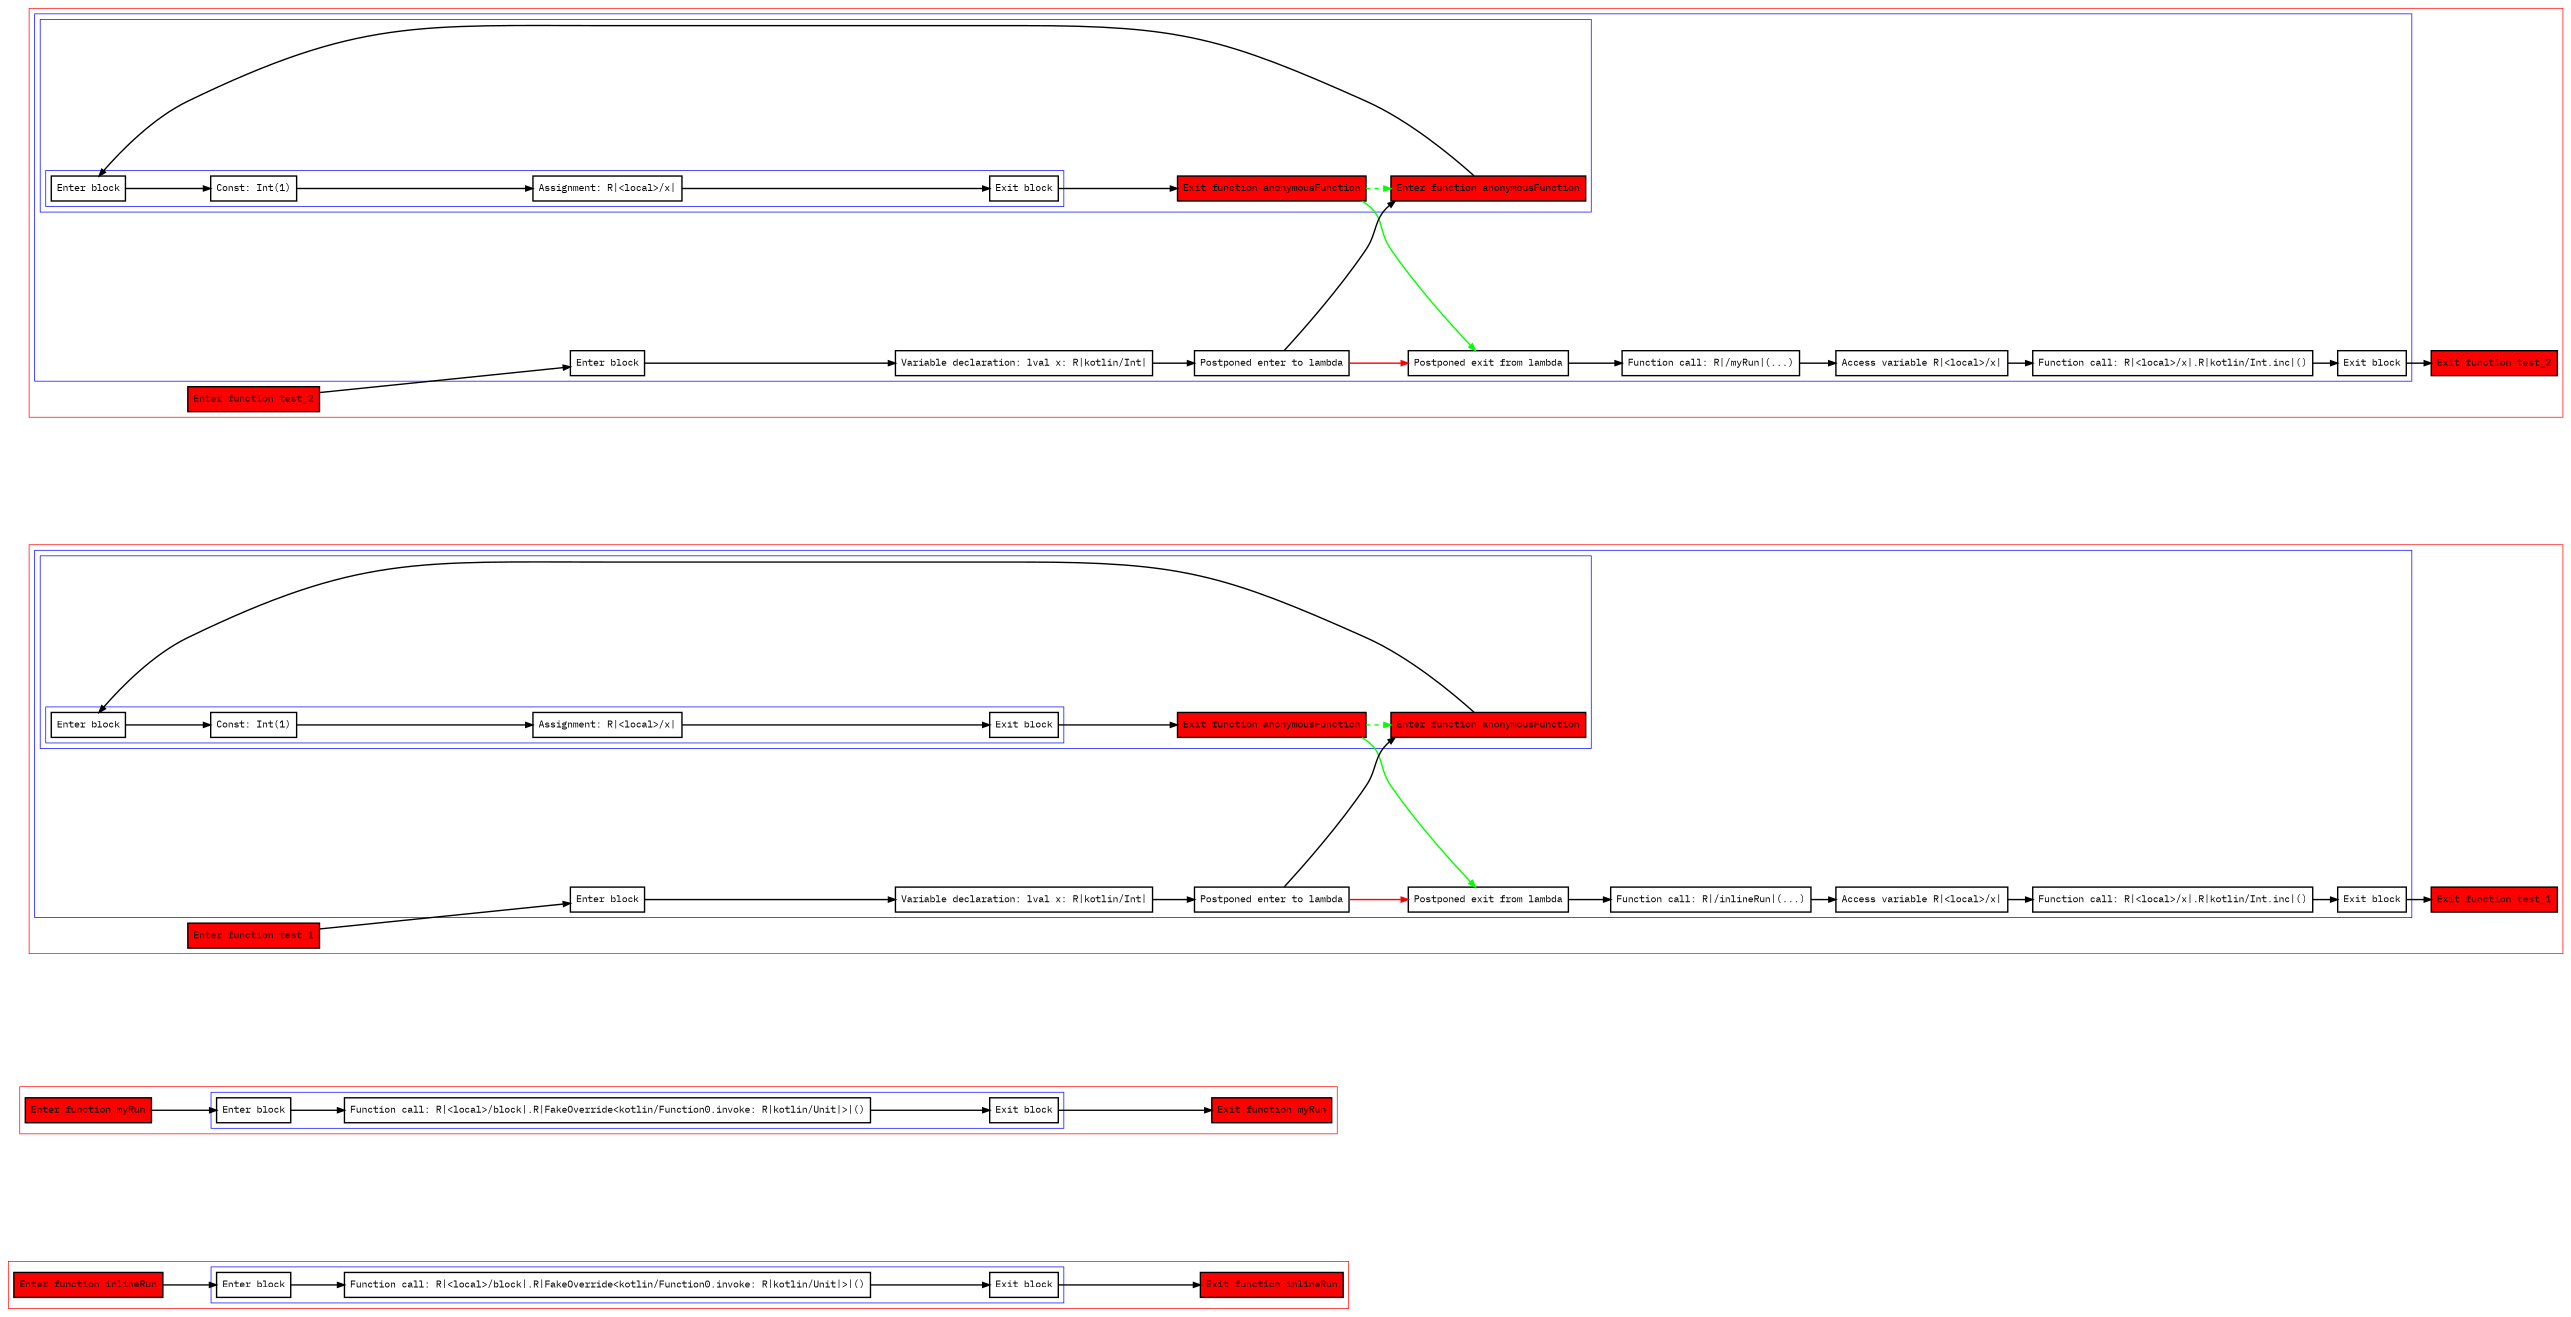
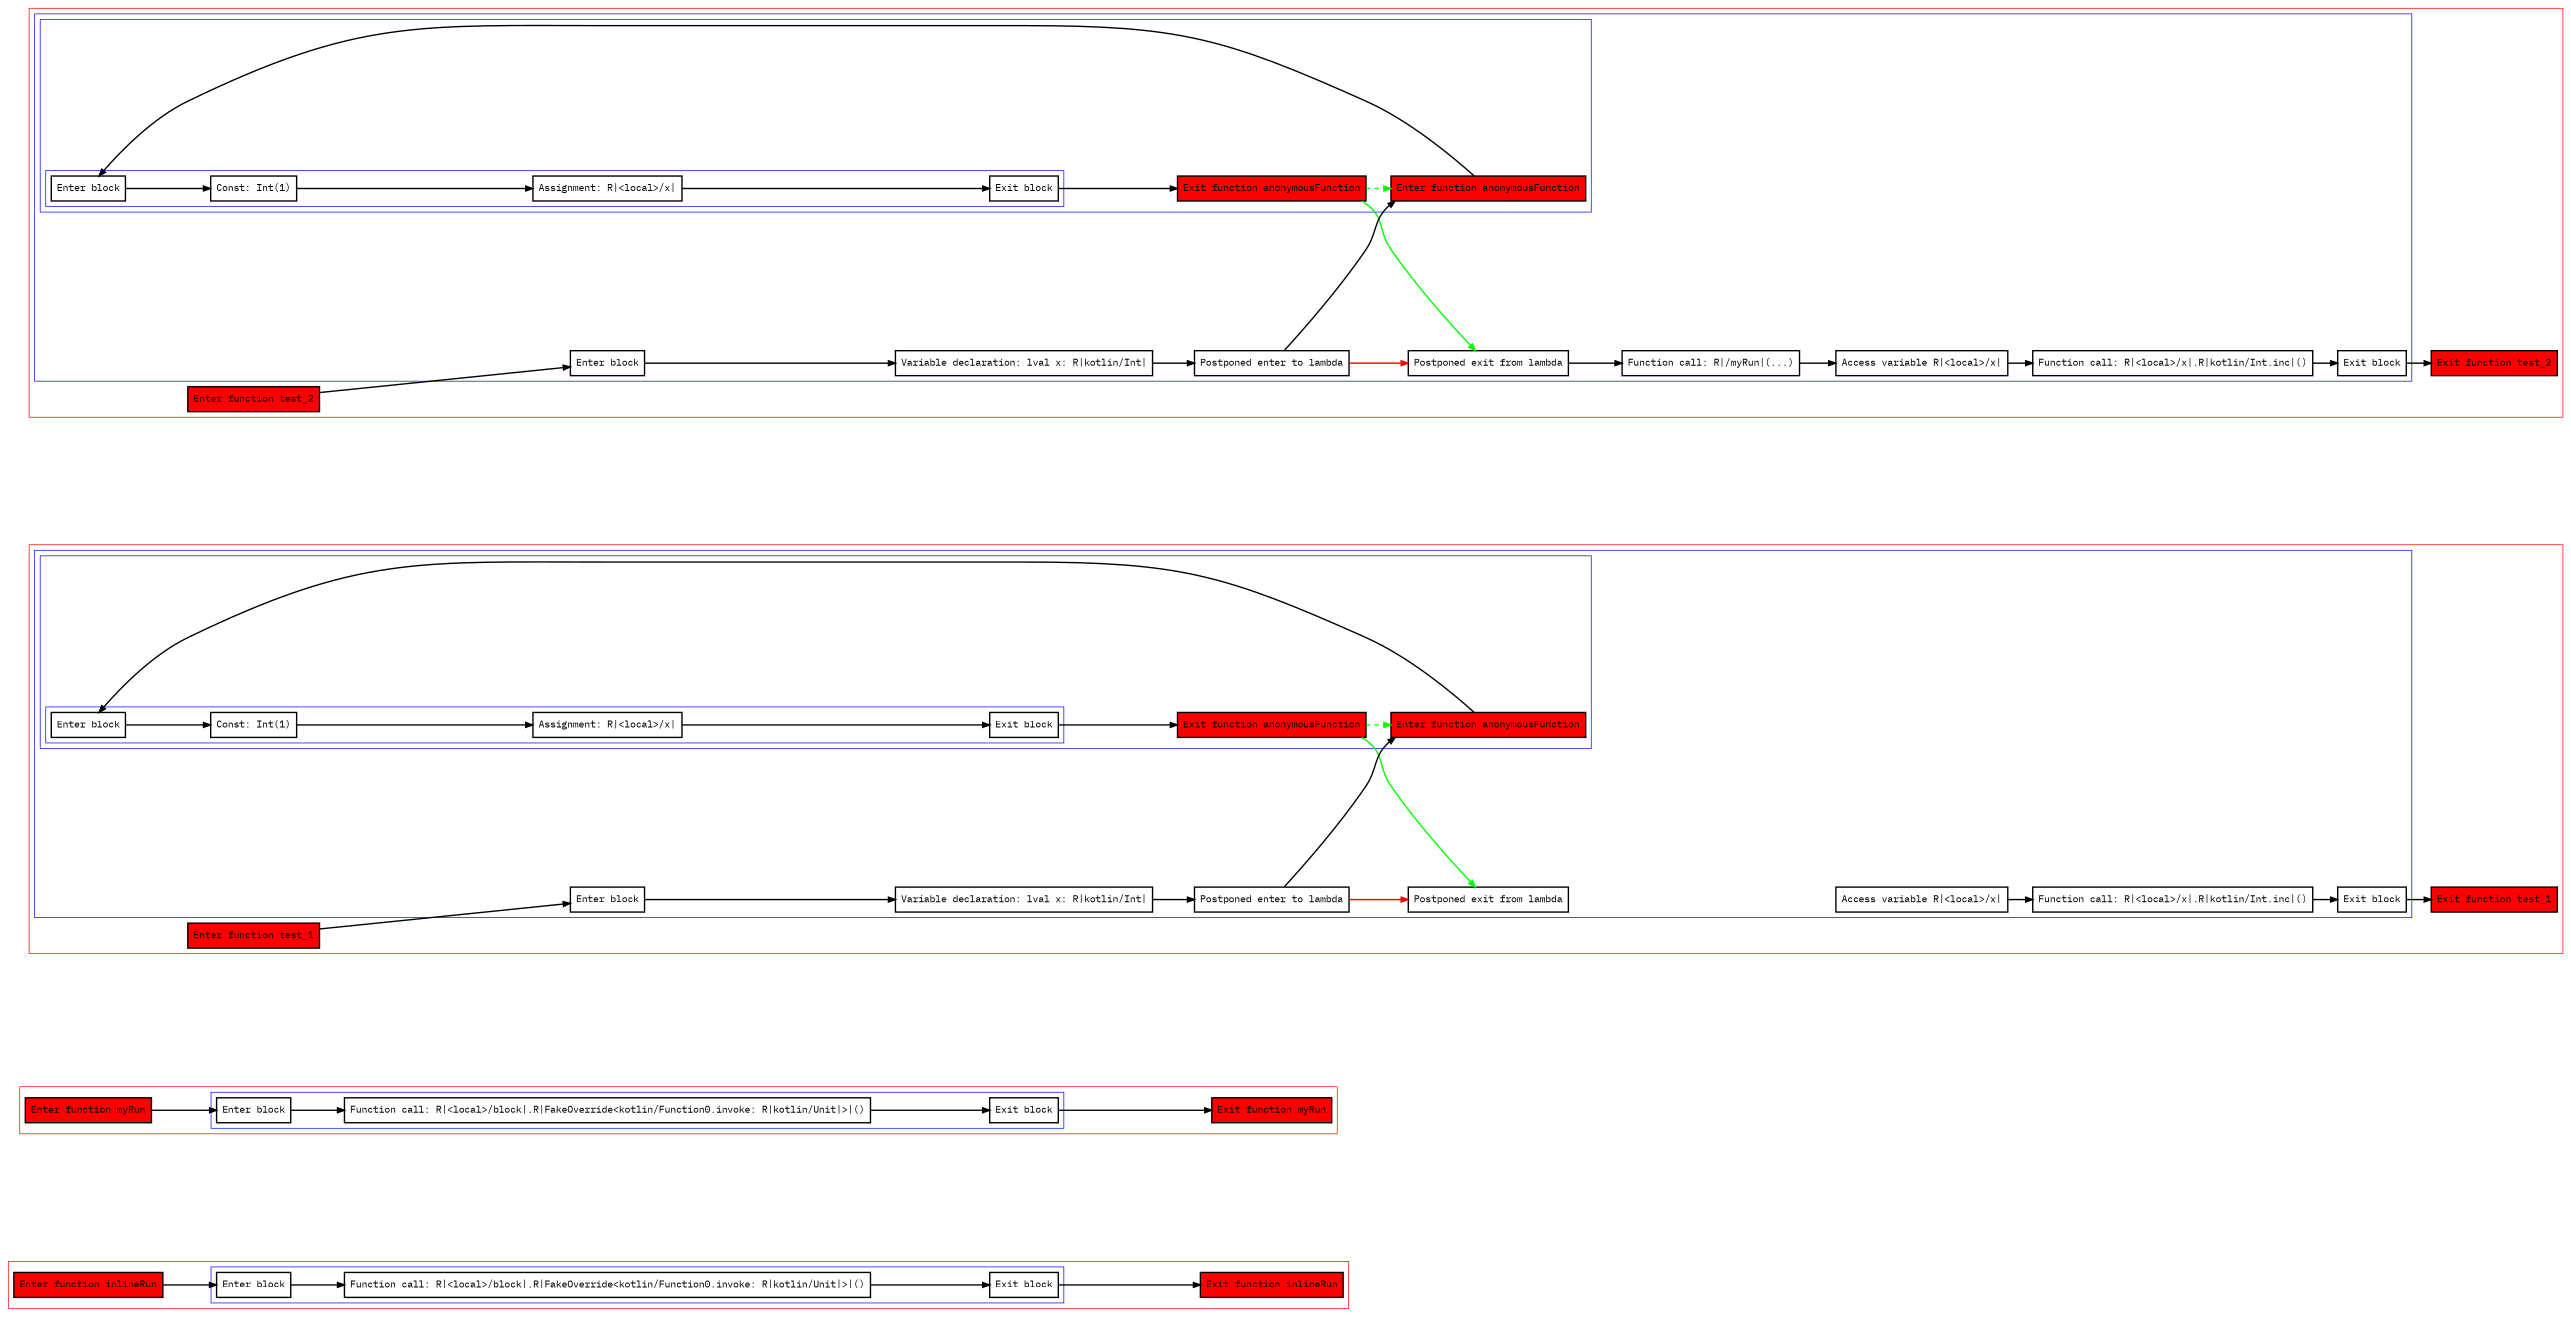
node "Function call: R|/inlineRun|(...)": removed
